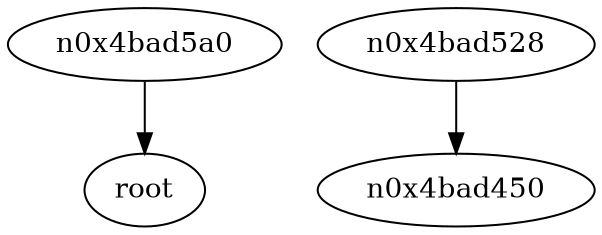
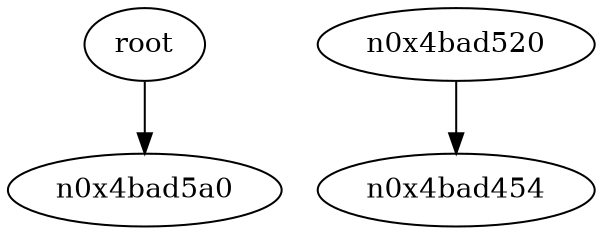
node "n0x4bad528": label "n0x4bad528" -> "n0x4bad520"
edge "n0x4bad5a0" -> "root": reversed
node "n0x4bad450": label "n0x4bad450" -> "n0x4bad454"
